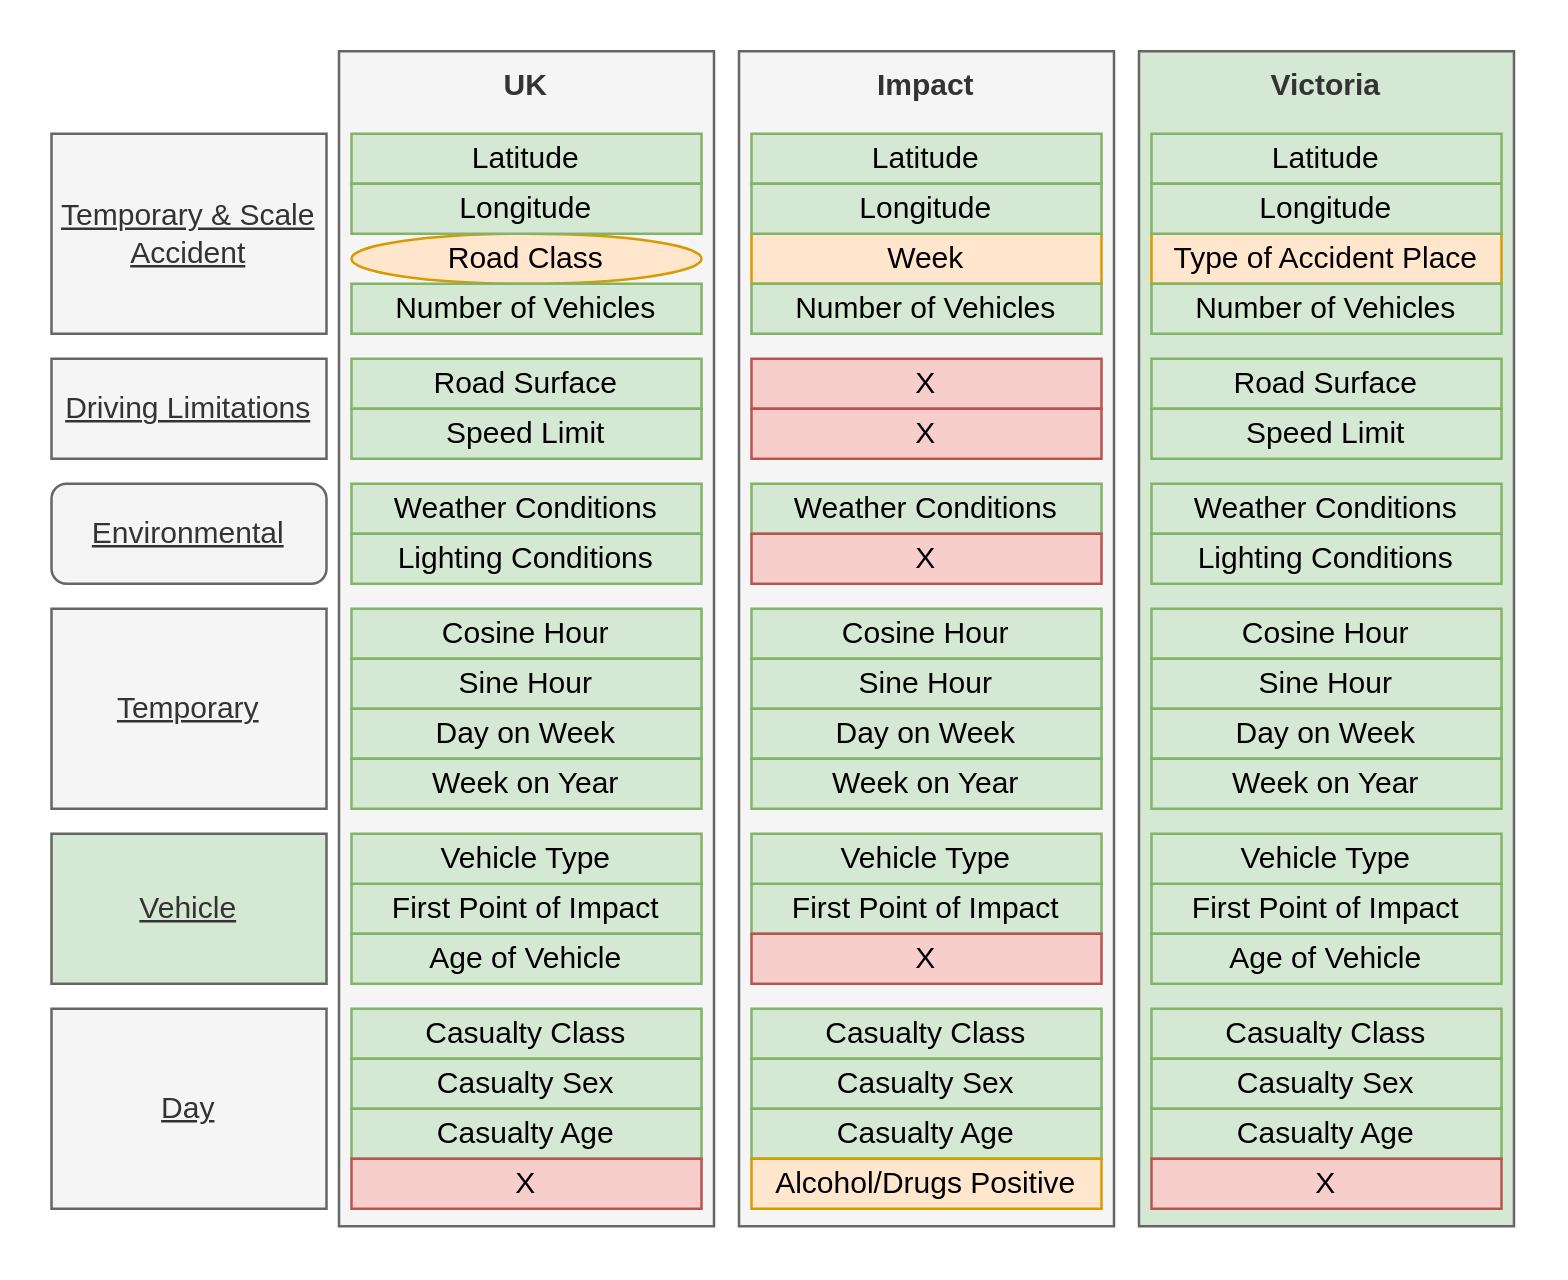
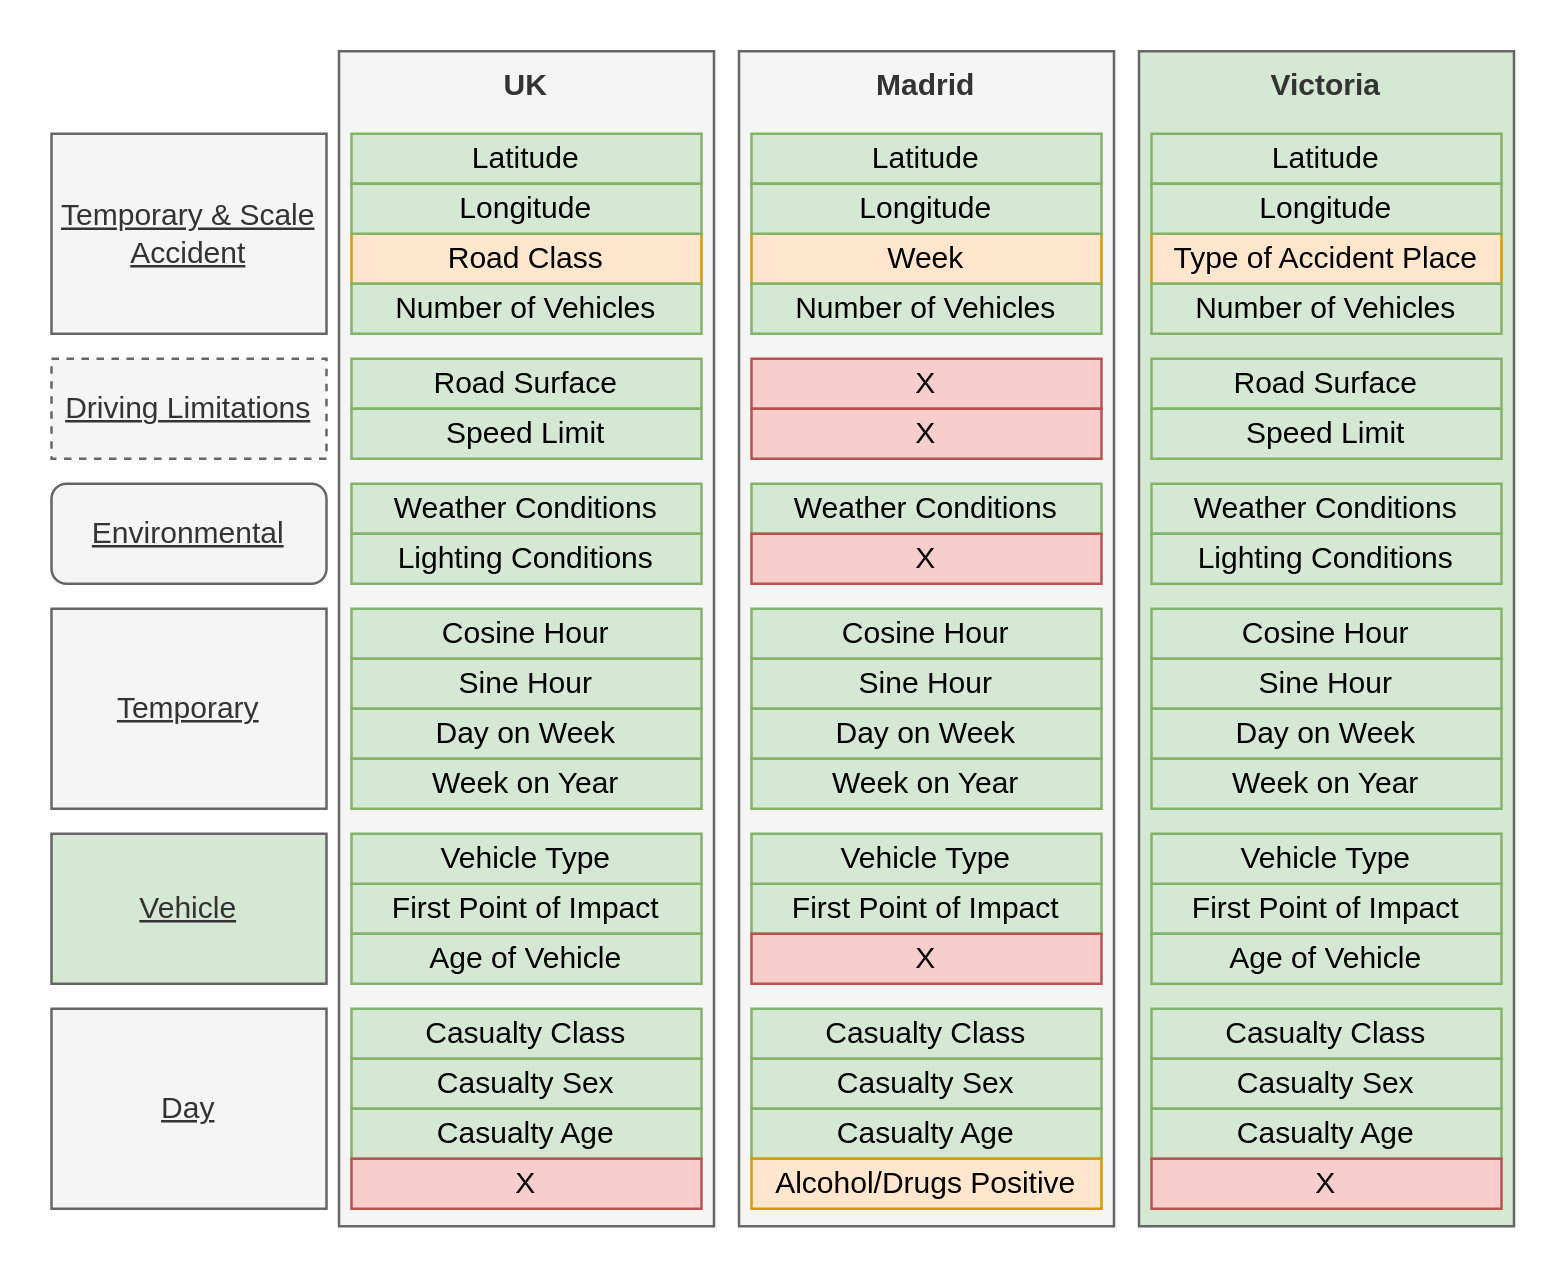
node "Impact": label "Impact" -> "Madrid"
node "Road Class": shape ellipse -> rectangle
node "Driving Limitations": style solid -> dashed
